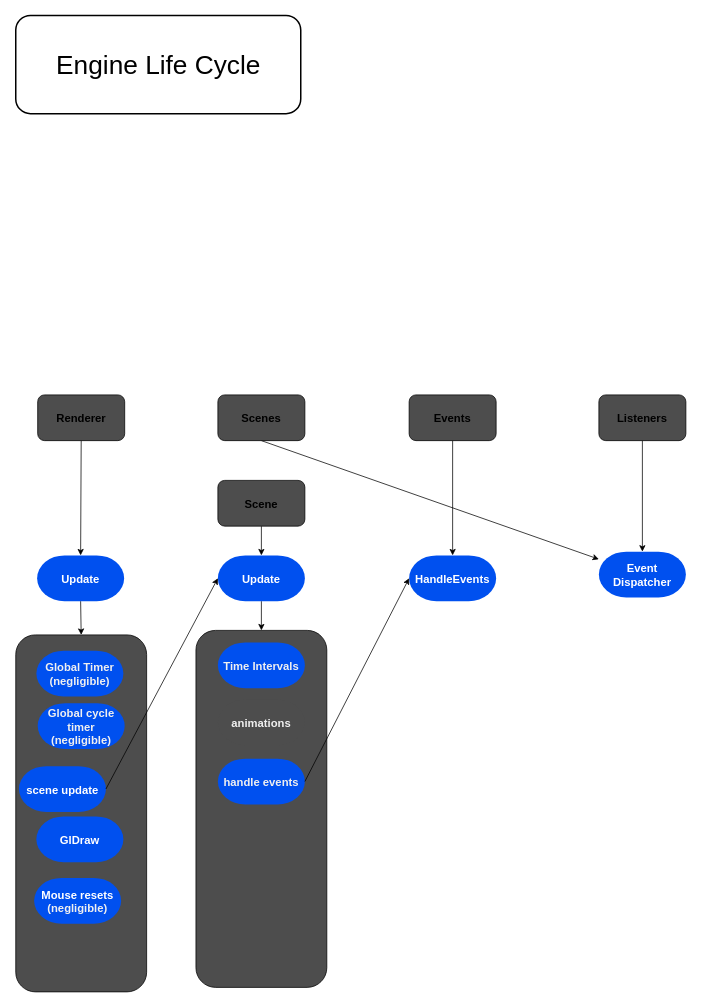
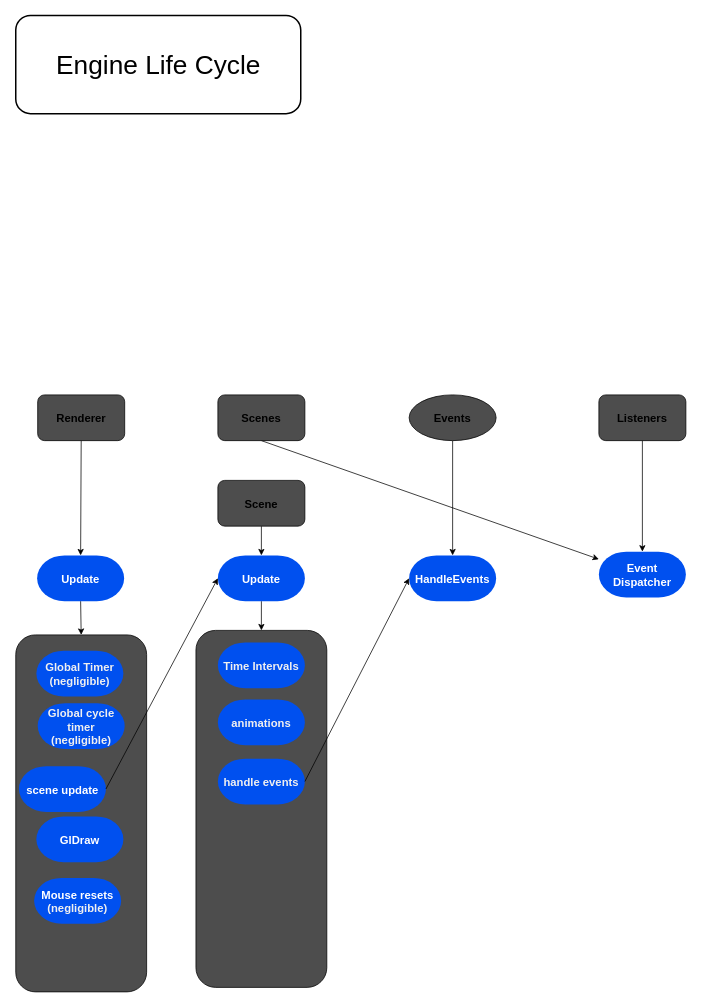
node "Events": shape rounded rectangle -> ellipse
node "animations": fillcolor #4d4d4d -> #0050ef
